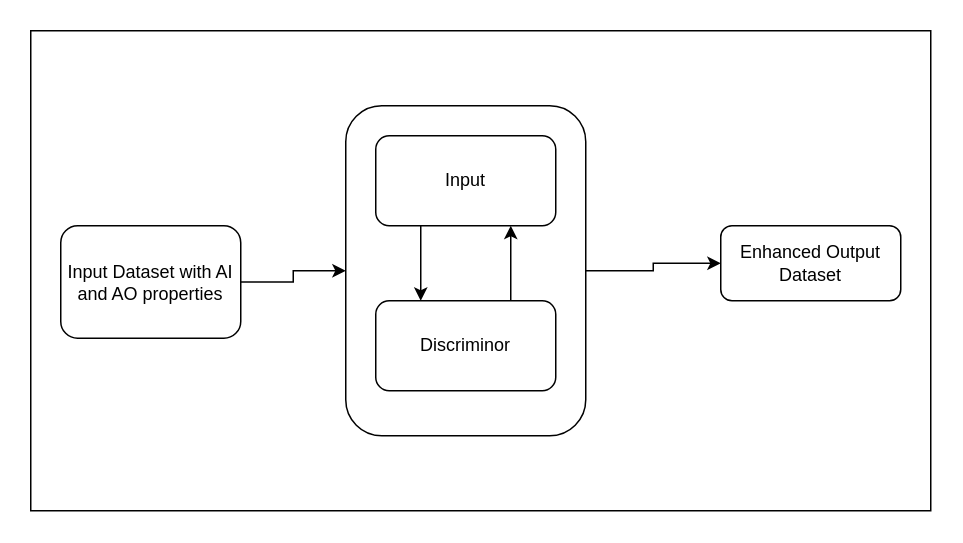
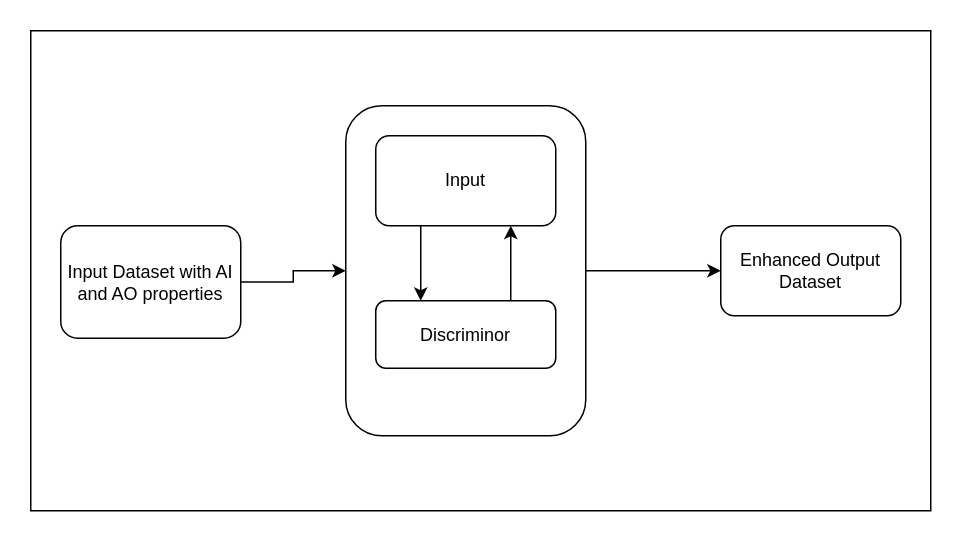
node "Enhanced Output Dataset": size 180x75 -> 180x90
node "Discriminor": size 180x90 -> 180x68
